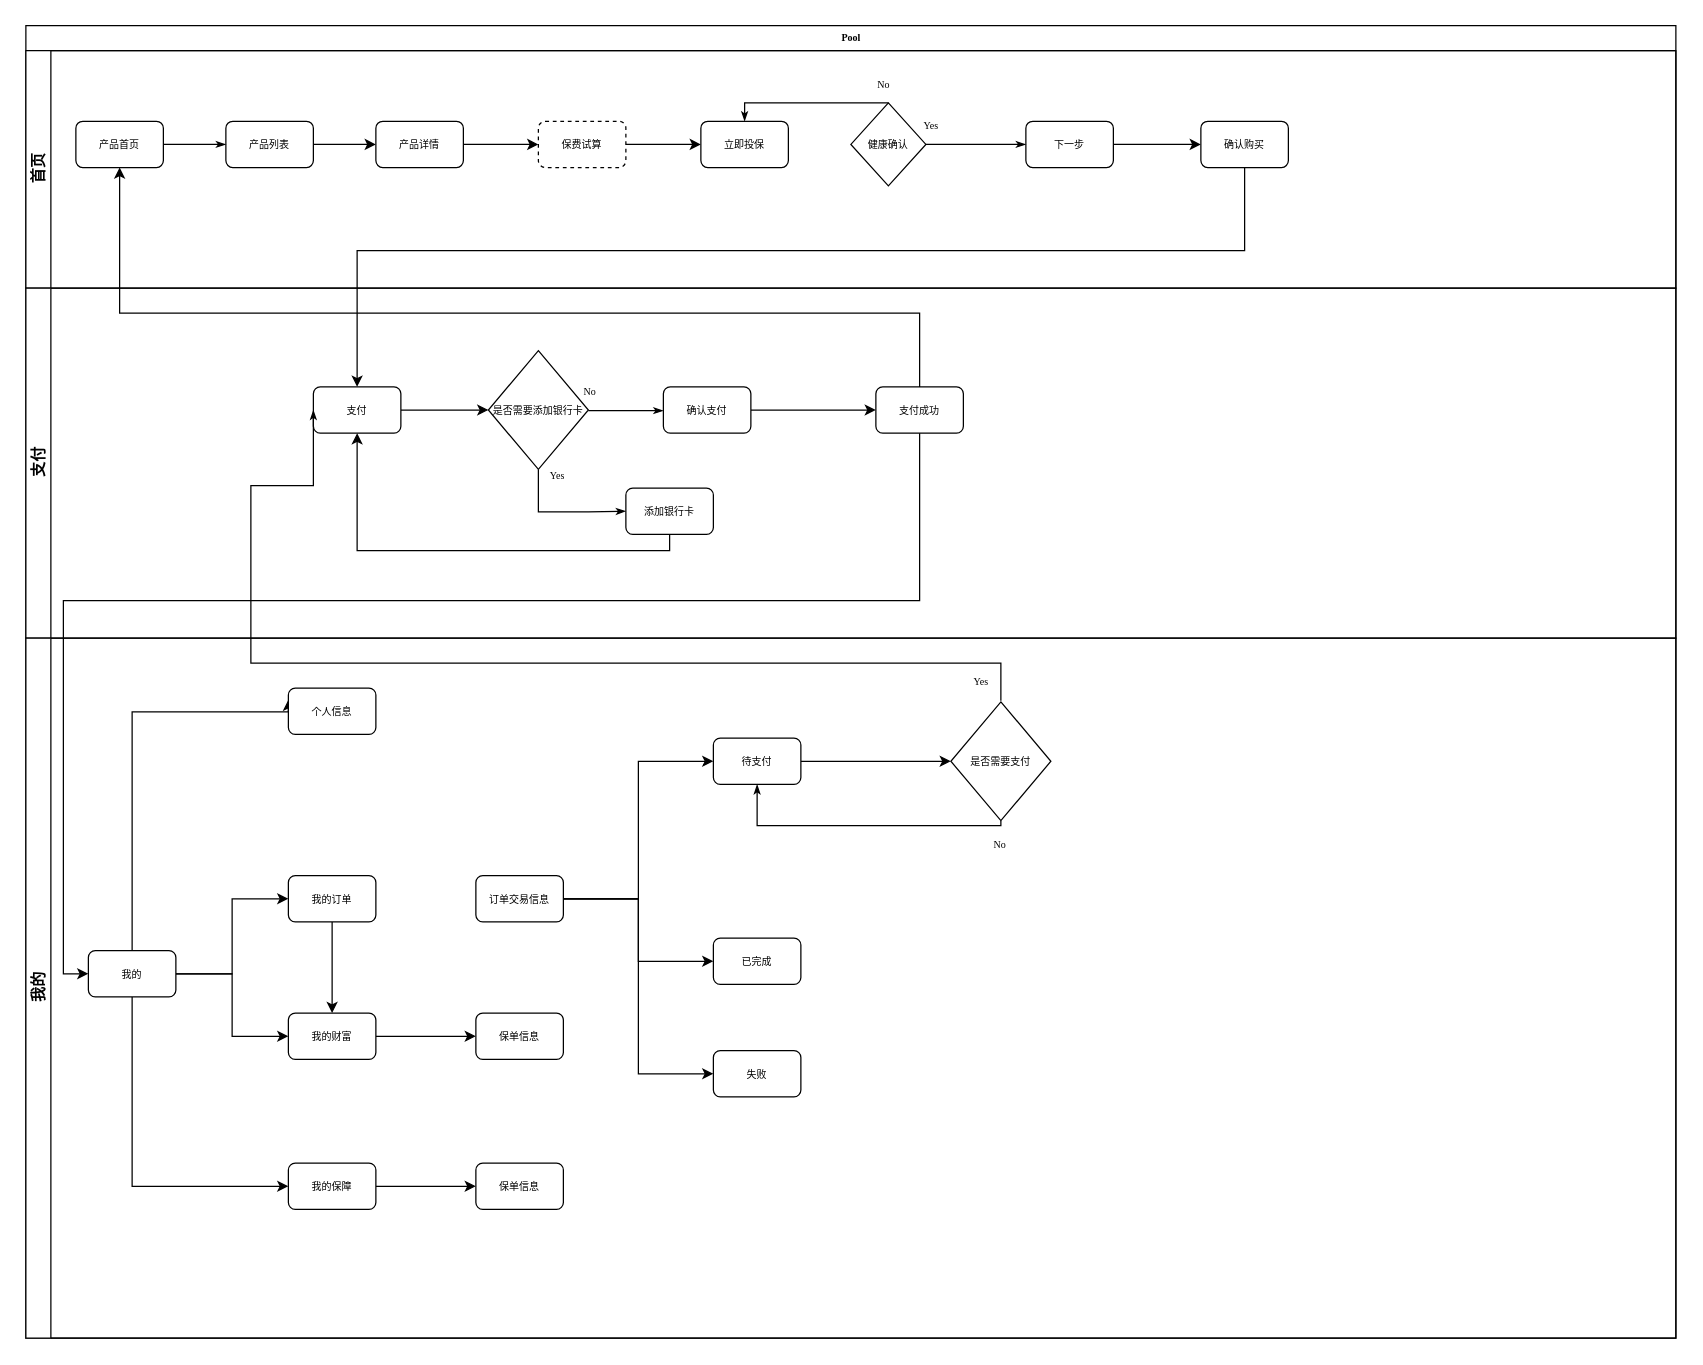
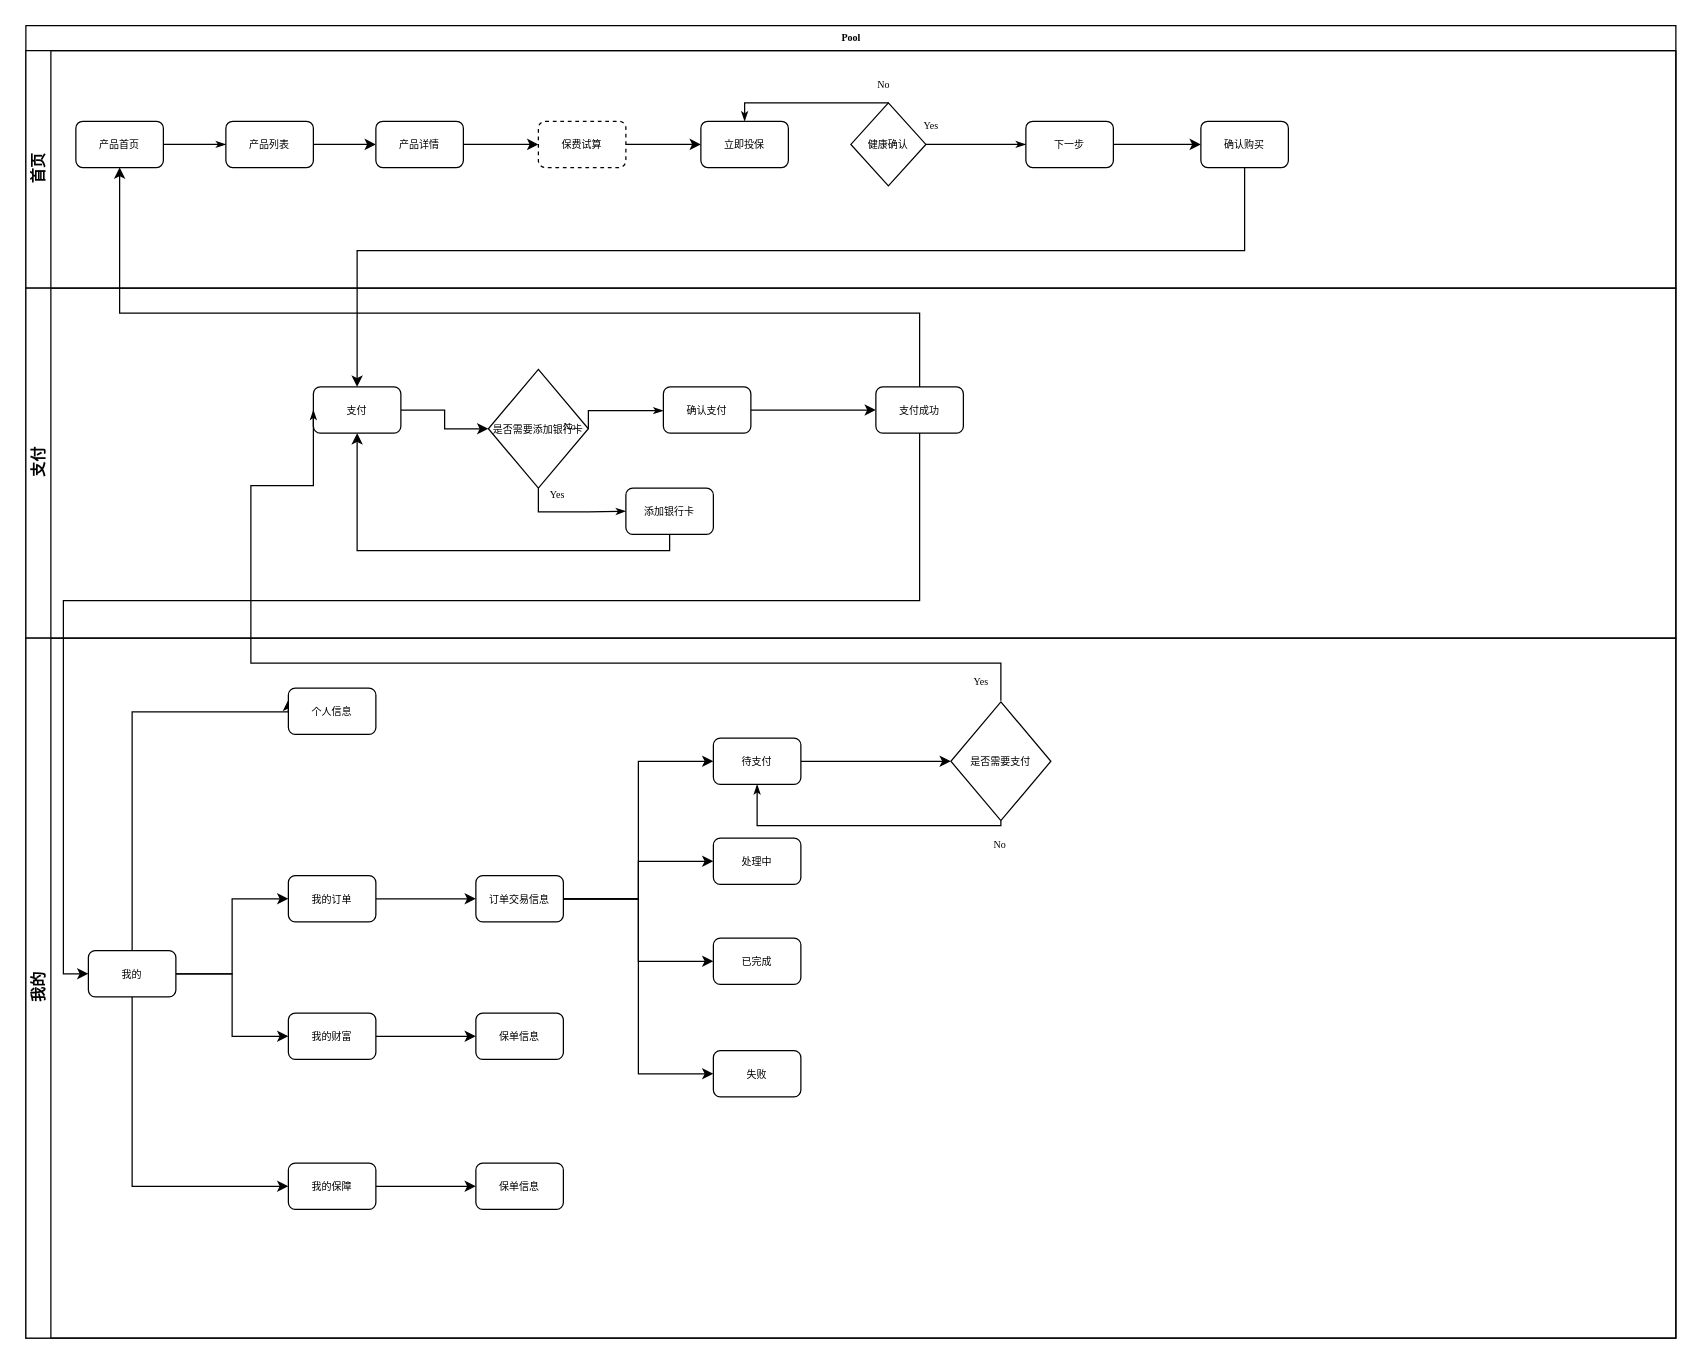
node "是否需要添加银行卡": moved (538, 410) -> (538, 429)
edge "订单交易信息" -> "处理中": added
node "处理中": added
edge "我的订单" -> "我的财富": now "我的订单" -> "订单交易信息"
